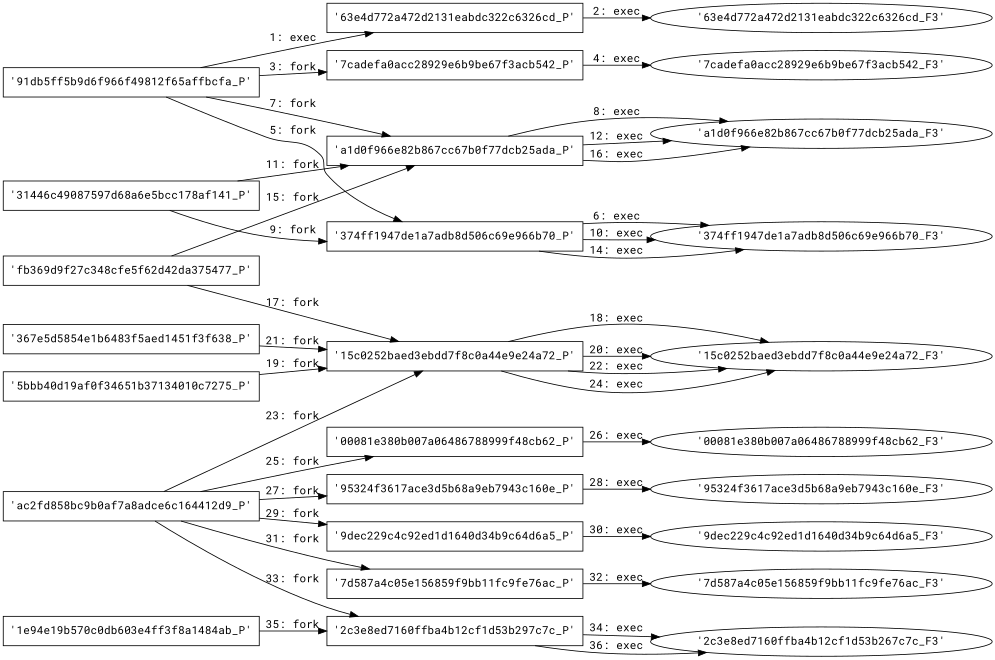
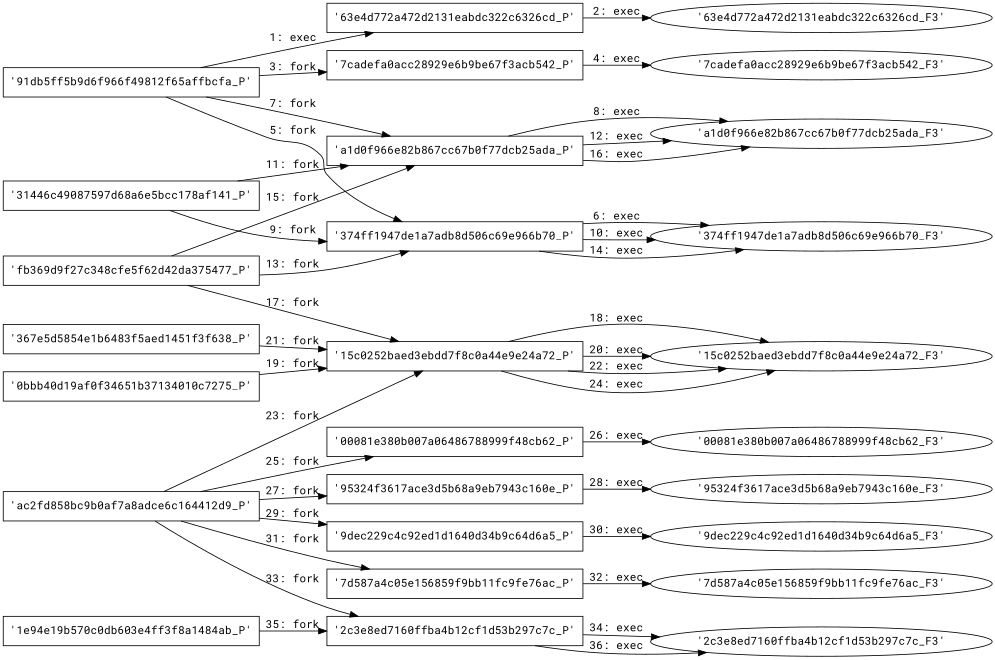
edge "'fb369d9f27c348cfe5f62d42da375477_P'" -> "'374ff1947de1a7adb8d506c69e966b70_P'": added, label "13: fork"
node "'5bbb40d19af0f34651b37134010c7275_P'": label "'5bbb40d19af0f34651b37134010c7275_P'" -> "'0bbb40d19af0f34651b37134010c7275_P'"
node "'2c3e8ed7160ffba4b12cf1d53b267c7c_F3'": label "'2c3e8ed7160ffba4b12cf1d53b267c7c_F3'" -> "'2c3e8ed7160ffba4b12cf1d53b297c7c_F3'"
